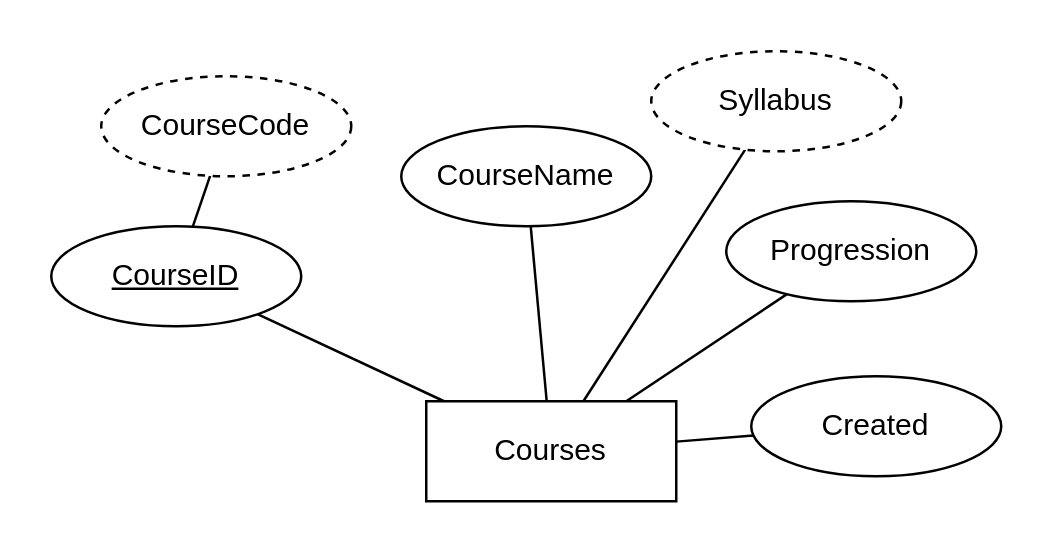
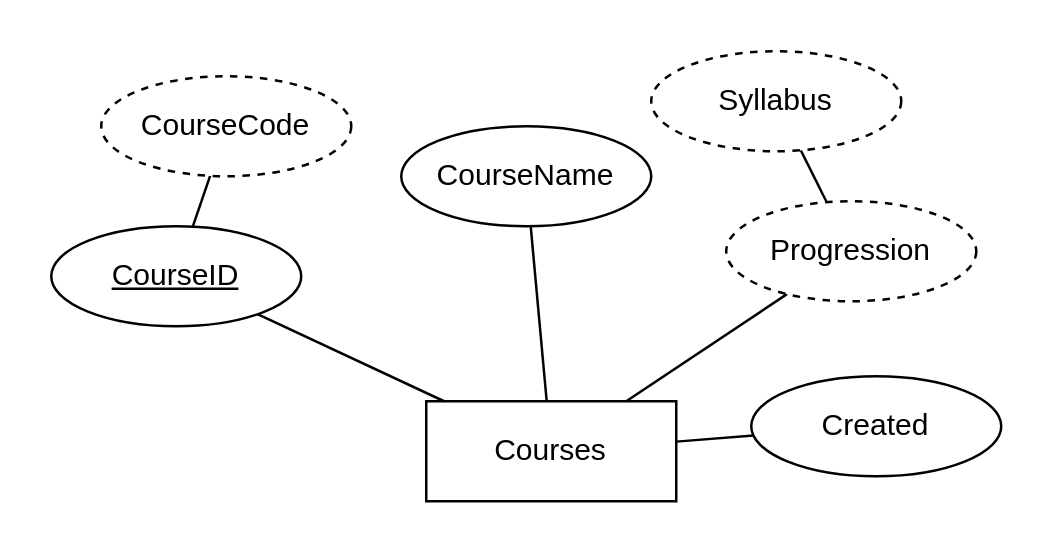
node "Progression": style solid -> dashed
edge "Syllabus" -- "Courses": now "Syllabus" -- "Progression"
